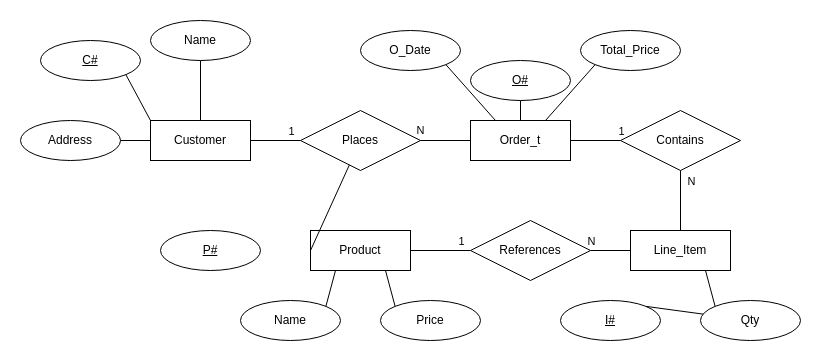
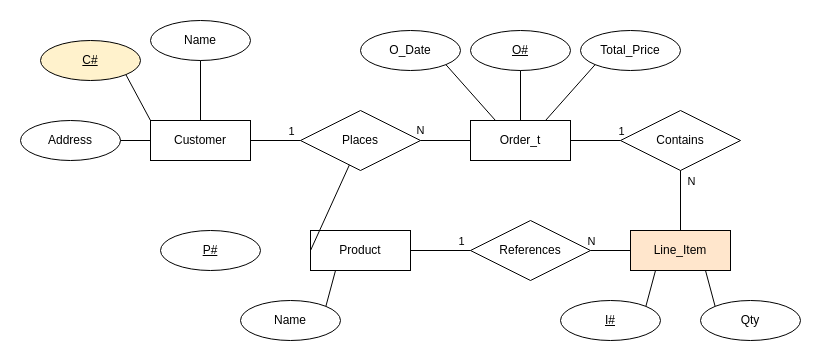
node "C#": fillcolor #ffffff -> #fff2cc
node "O#": moved (521, 81) -> (521, 51)
node "Line_Item": fillcolor #ffffff -> #ffe6cc
edge "Product" -- "Price": removed
edge "I#" -- "Qty": now "I#" -- "Line_Item"
node "Price": removed
